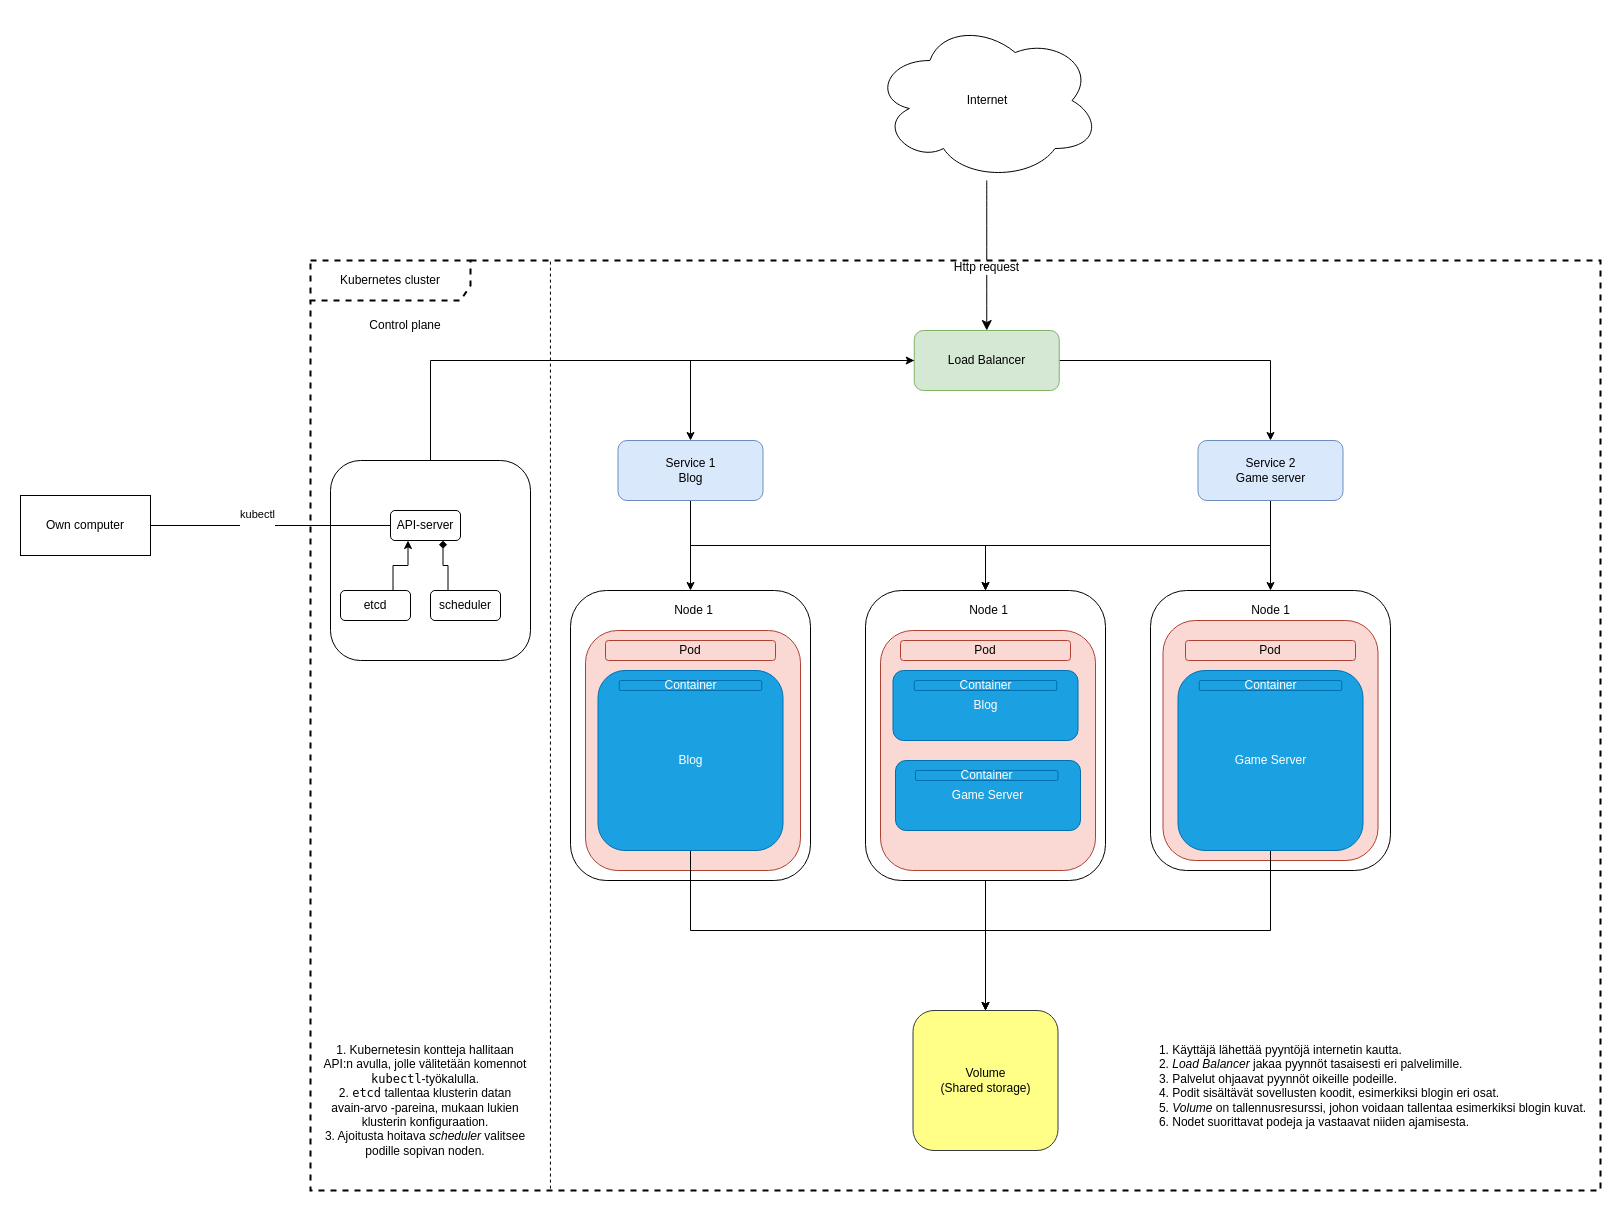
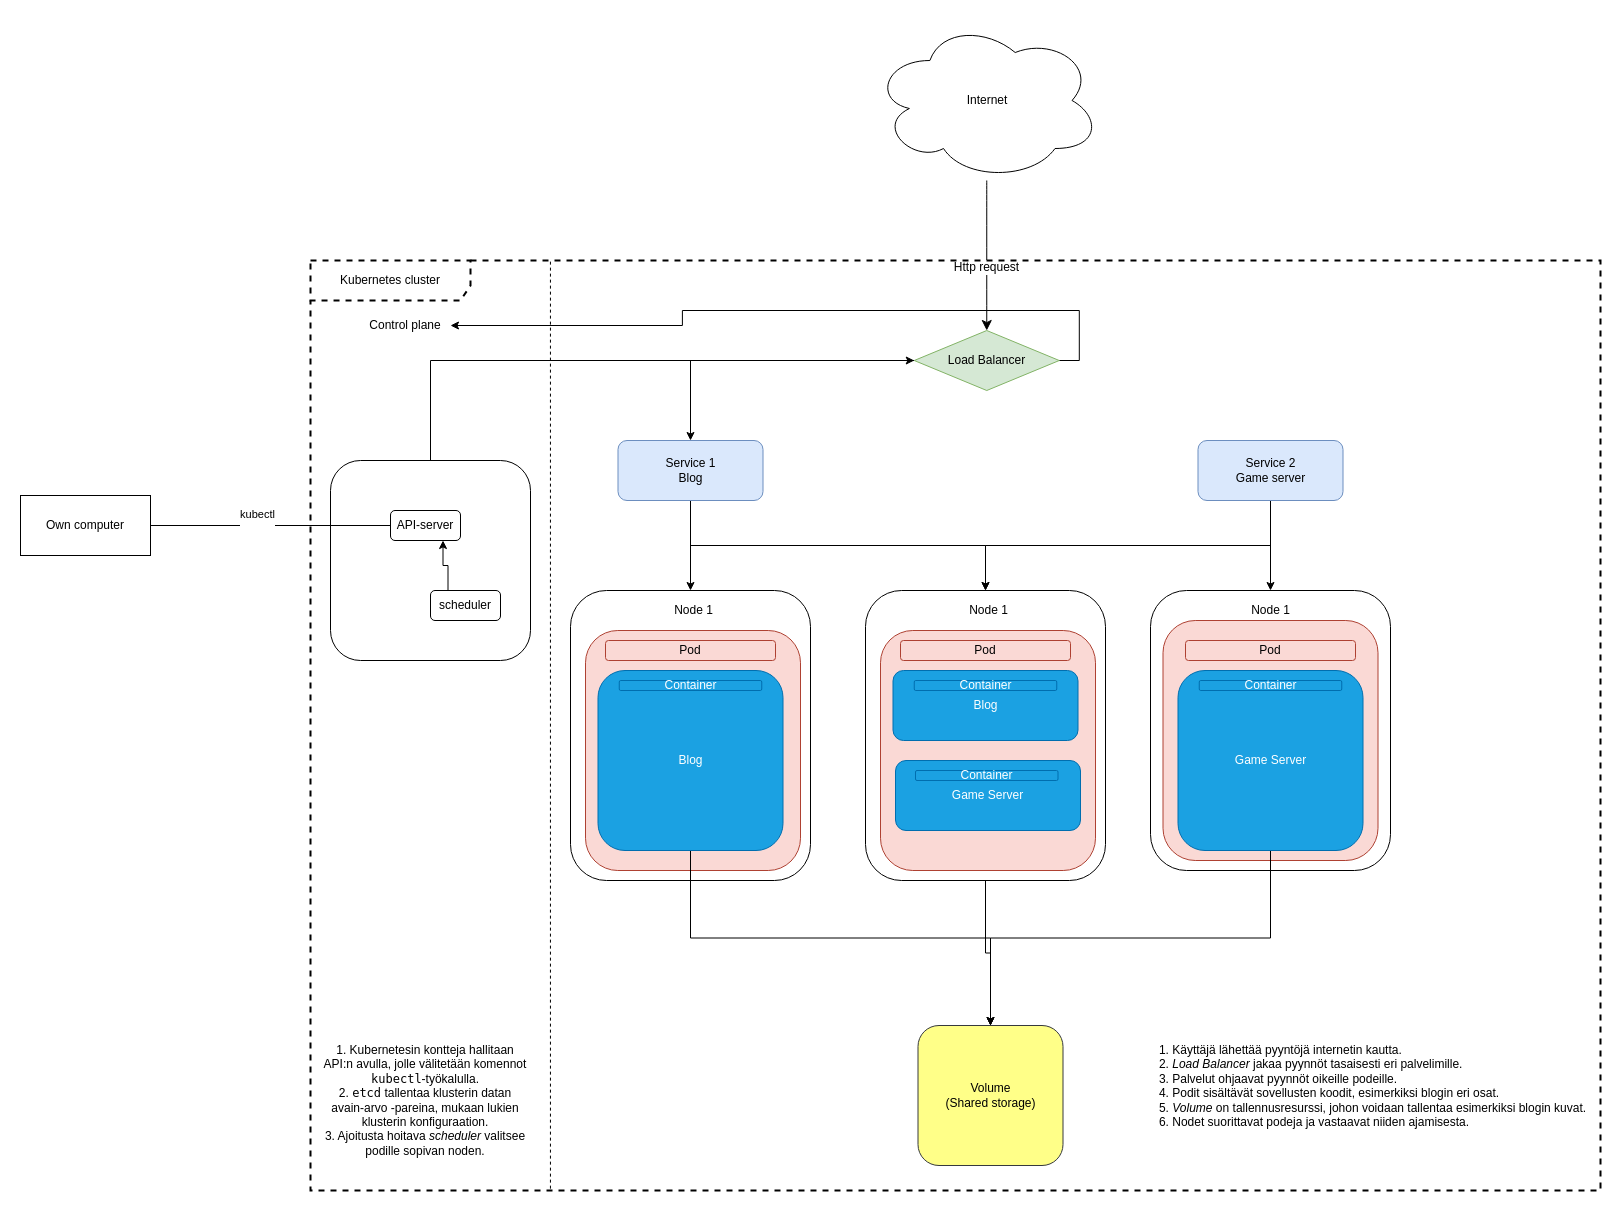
node "Load Balancer": shape rounded rectangle -> diamond
edge "Load Balancer" -> "Service 2 Game server": now "Load Balancer" -> "Control plane"
edge "scheduler" -> "API-server": arrowhead diamond -> classic
edge "etcd" -> "API-server": removed
node "etcd": removed
node "Volume (Shared storage)": moved (986, 1081) -> (991, 1096)
